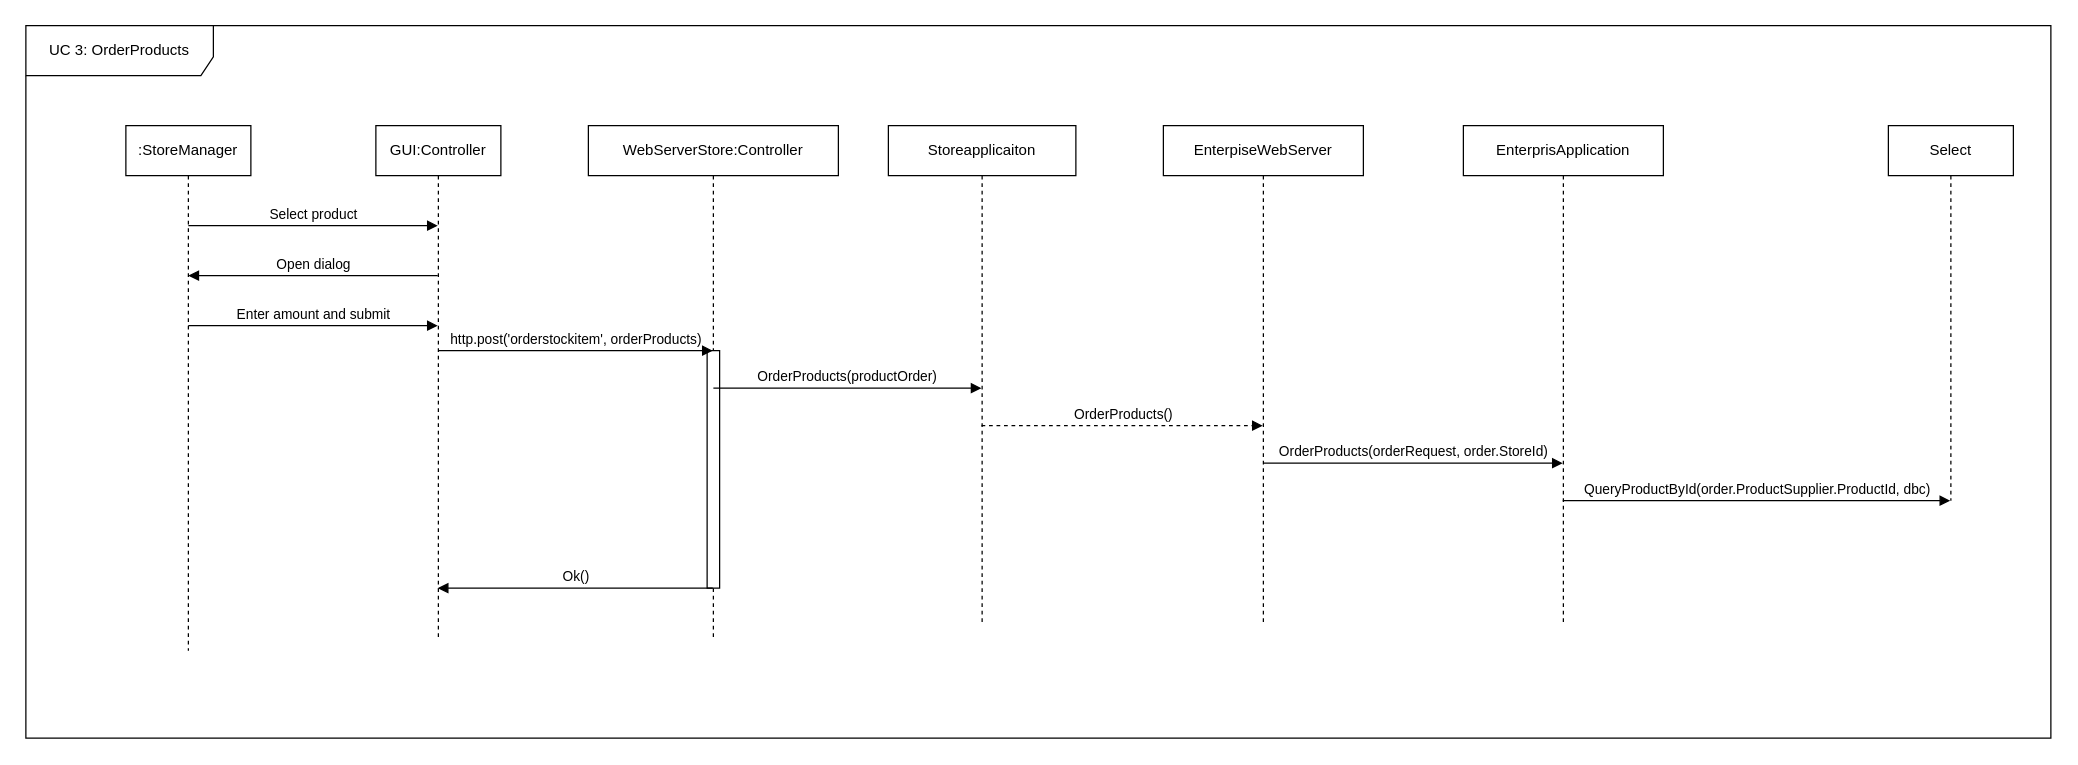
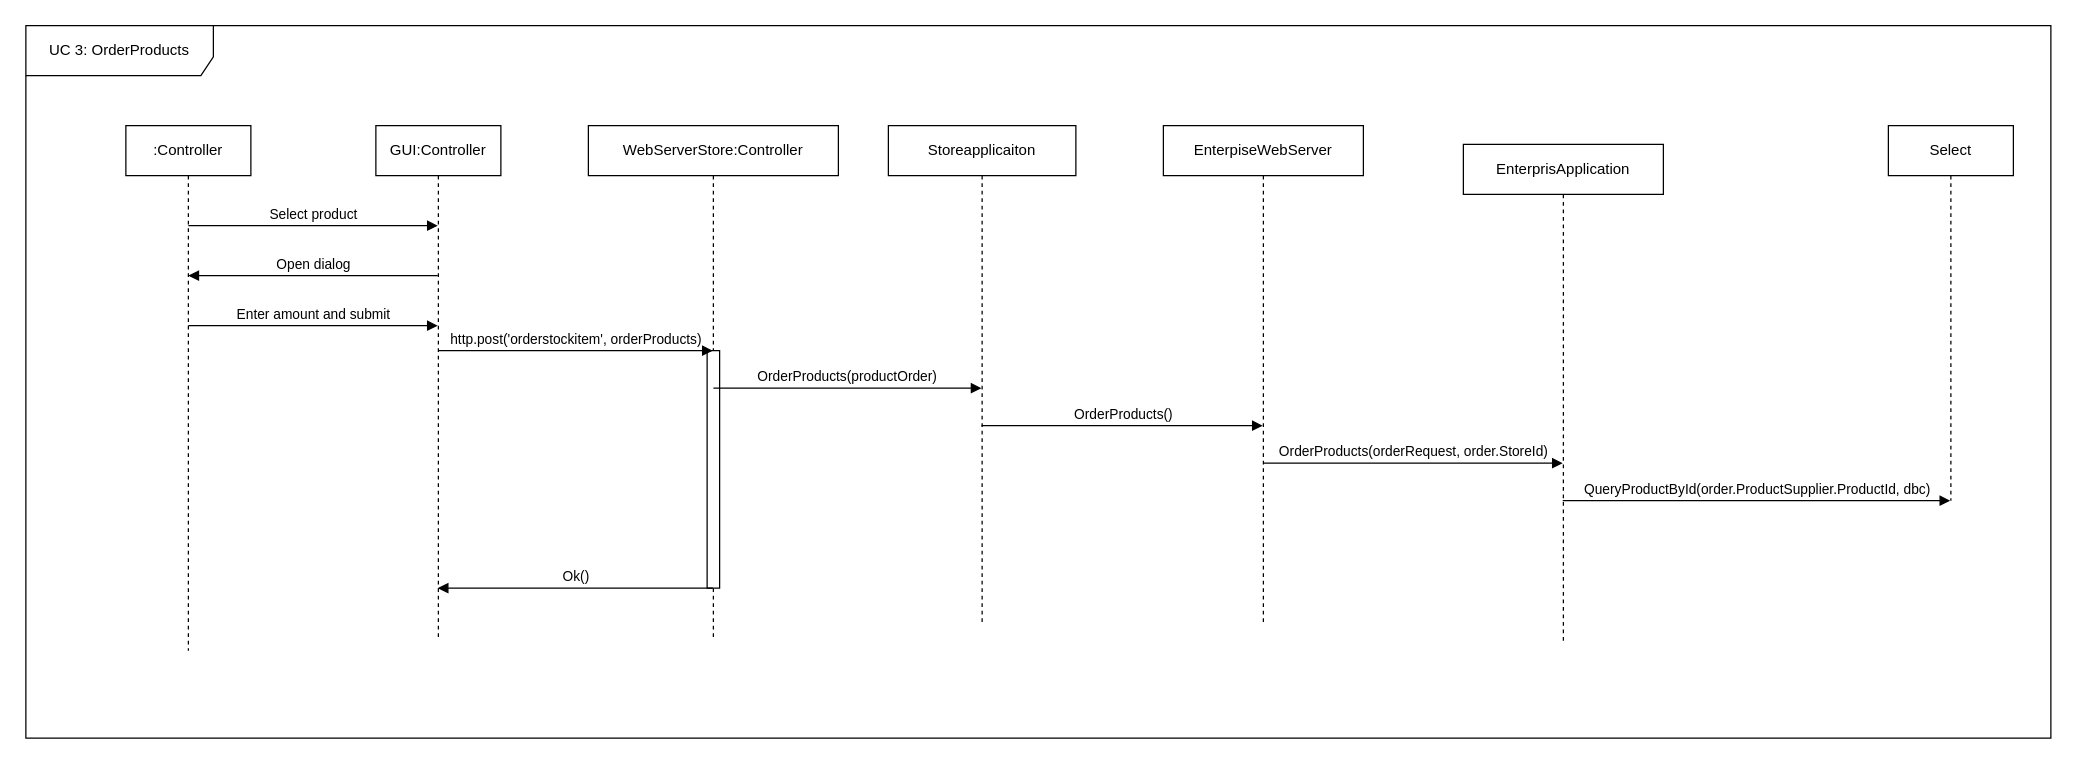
node ":StoreManager": label ":StoreManager" -> ":Controller"
node "EnterprisApplication": moved (1563, 376) -> (1563, 394)
edge "Storeapplicaiton" -> "EnterpiseWebServer": style dashed -> solid
